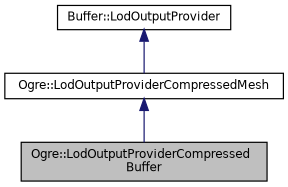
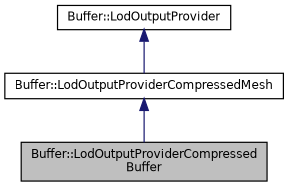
node "Ogre::LodOutputProviderCompressedMesh": label "Ogre::LodOutputProviderCompressedMesh" -> "Buffer::LodOutputProviderCompressedMesh"
node "Ogre::LodOutputProviderCompressed Buffer": label "Ogre::LodOutputProviderCompressed Buffer" -> "Buffer::LodOutputProviderCompressed Buffer"
